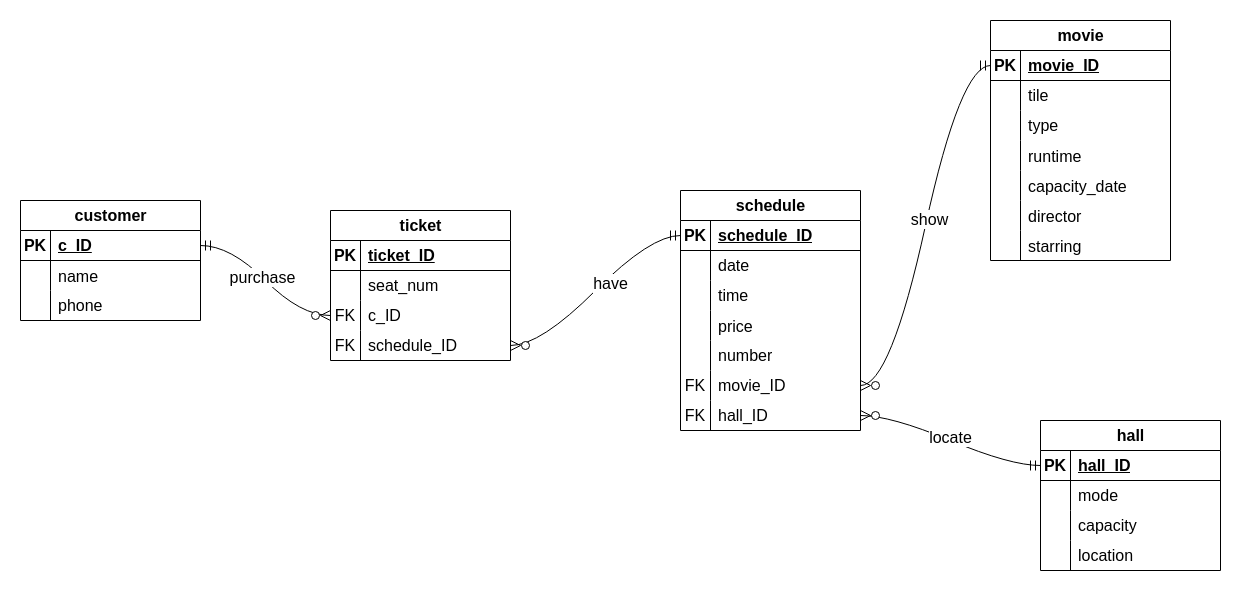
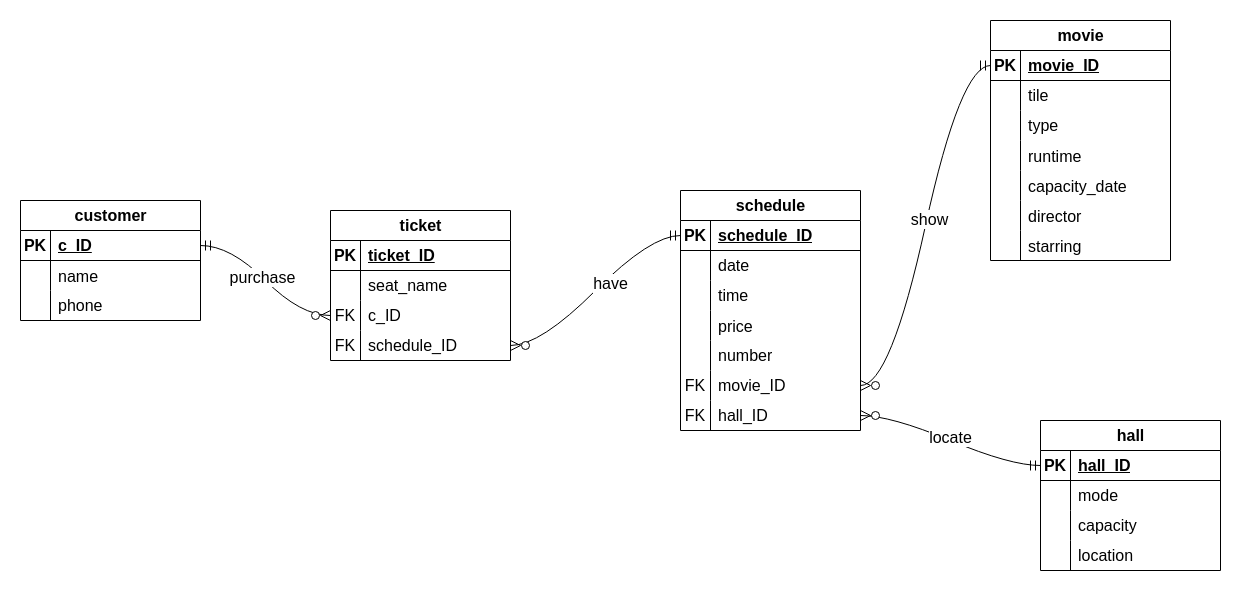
node "seat_num": label "seat_num" -> "seat_name"
